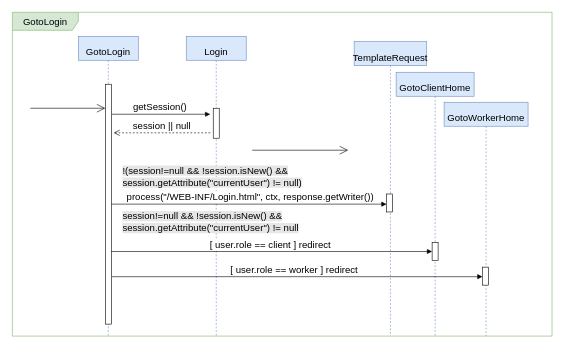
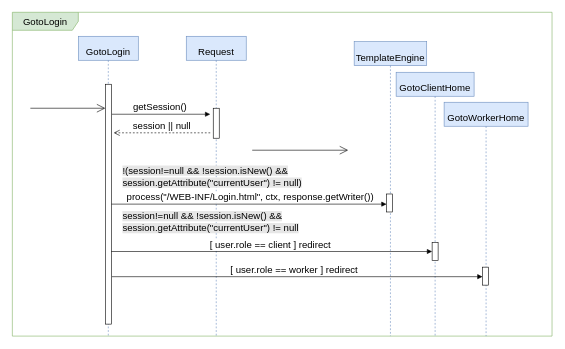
node "Login": label "Login" -> "Request"
node "TemplateRequest": label "TemplateRequest" -> "TemplateEngine"
